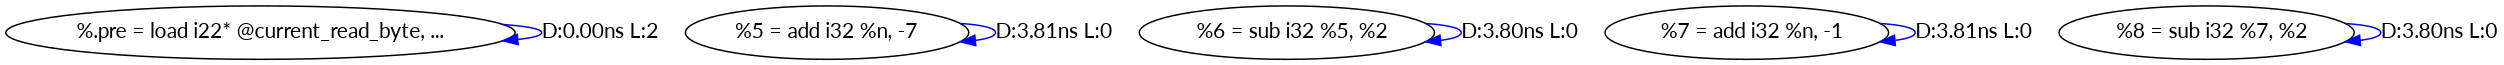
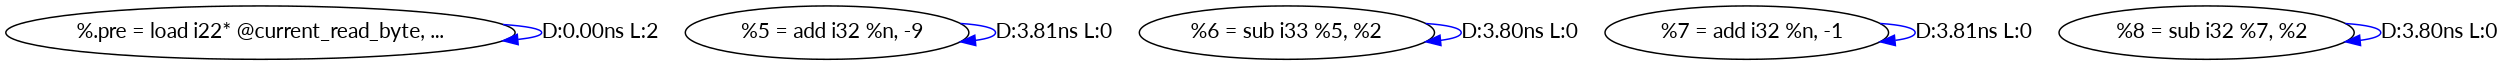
node "%5 = add i32 %n, -7": label "%5 = add i32 %n, -7" -> "%5 = add i32 %n, -9"
node "%6 = sub i32 %5, %2": label "%6 = sub i32 %5, %2" -> "%6 = sub i33 %5, %2"
